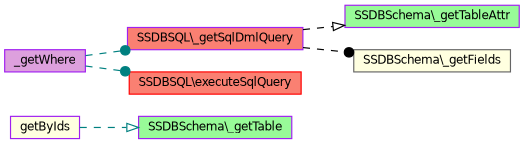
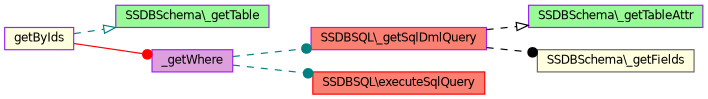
edge "getByIds" -> "_getWhere": added
